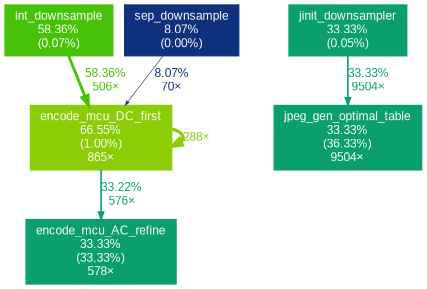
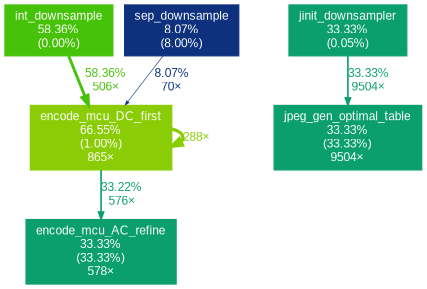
node "int_downsample 58.36% (0.07%)": label "int_downsample 58.36% (0.07%)" -> "int_downsample 58.36% (0.00%)"
node "sep_downsample 8.07% (0.00%)": label "sep_downsample 8.07% (0.00%)" -> "sep_downsample 8.07% (8.00%)"
node "jpeg_gen_optimal_table 33.33% (36.33%) 9504×": label "jpeg_gen_optimal_table 33.33% (36.33%) 9504×" -> "jpeg_gen_optimal_table 33.33% (33.33%) 9504×"
